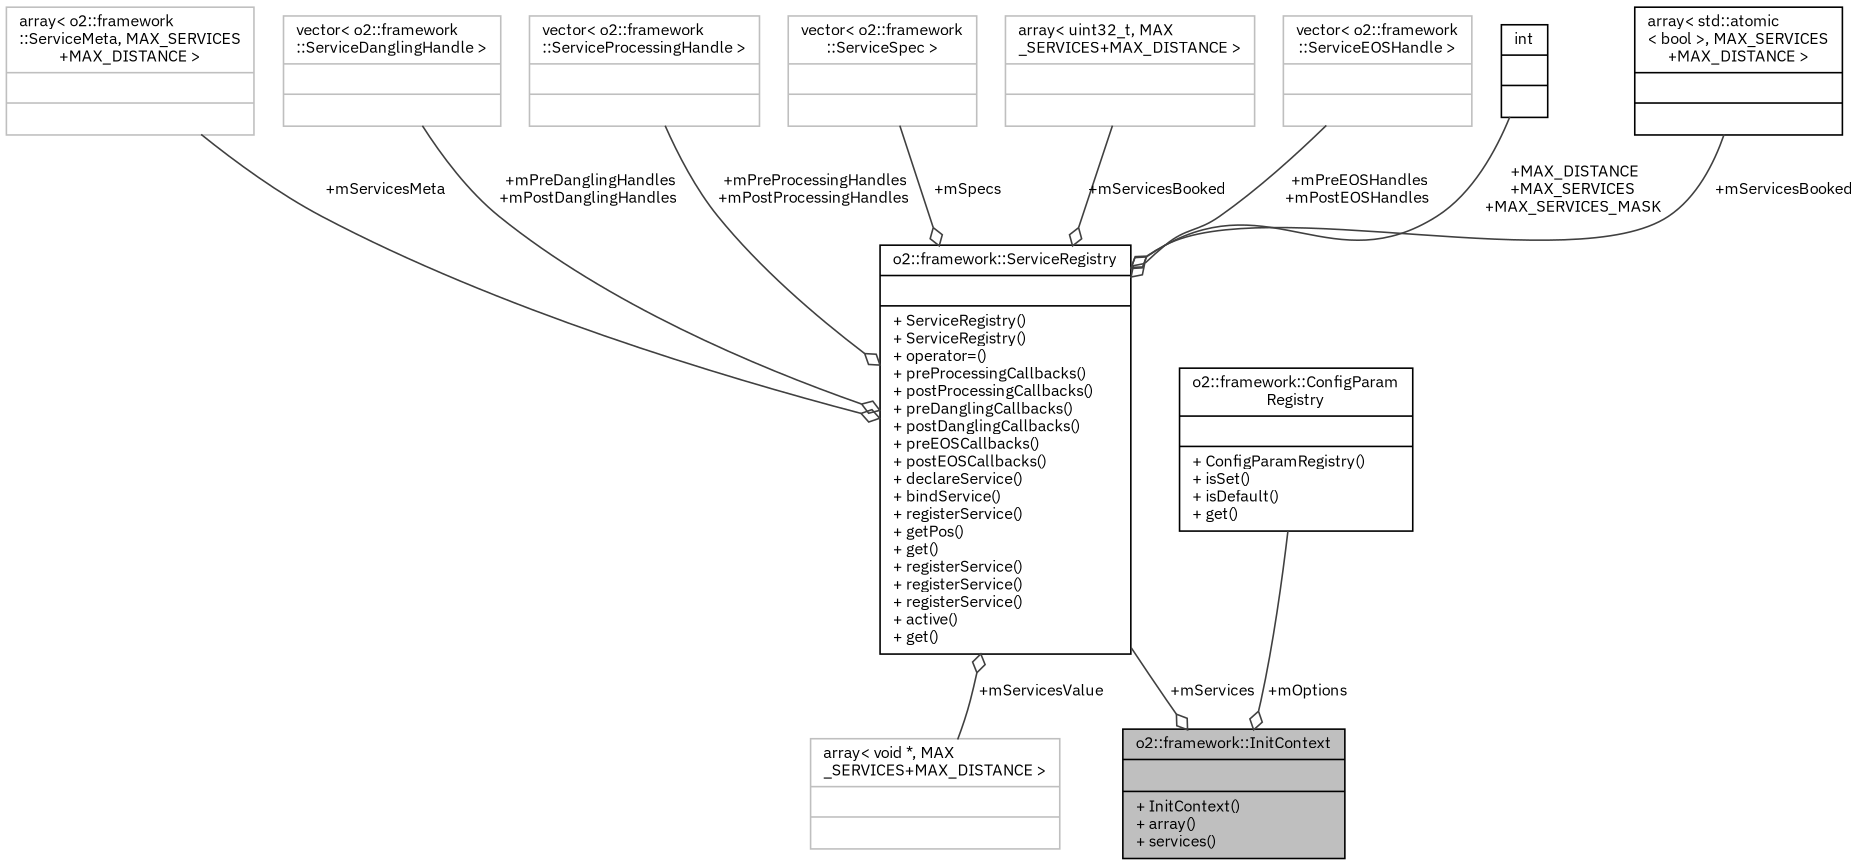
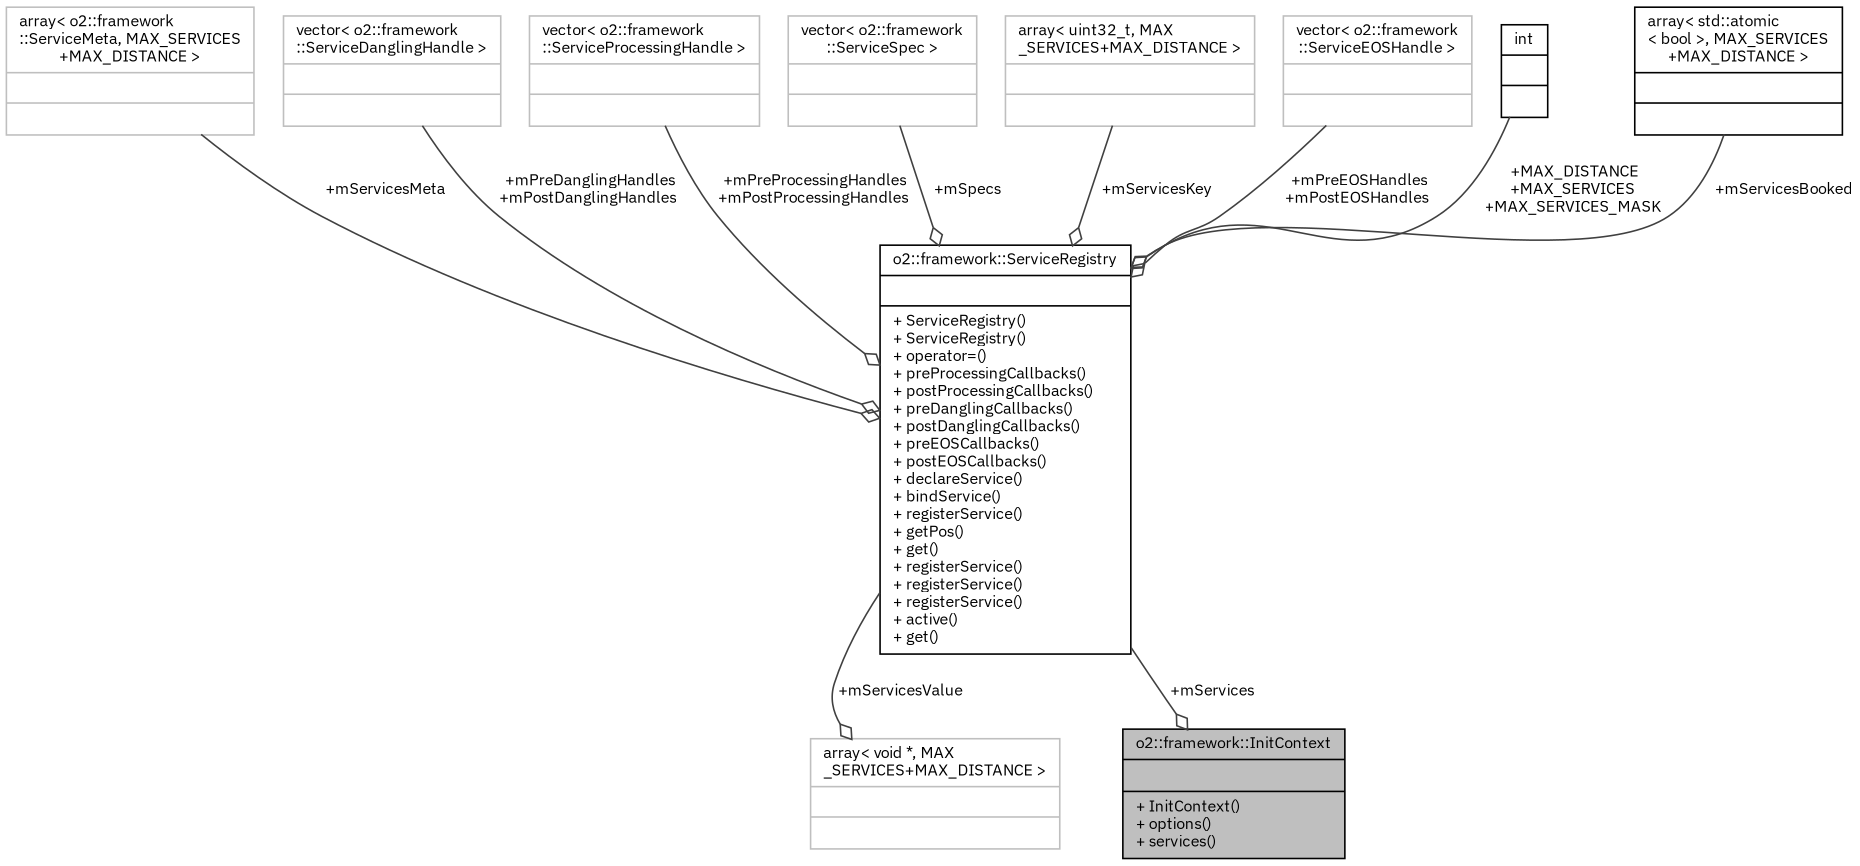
edge "array< uint32_t, MAX" -> "o2::framework::ServiceRegistry": label " +mServicesBooked" -> " +mServicesKey"
node "o2::framework::ConfigParam": removed
edge "array< void *, MAX" -> "o2::framework::ServiceRegistry": reversed
node "o2::framework::InitContext": text "+ array()" -> "+ options()"
